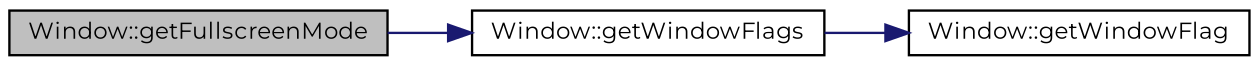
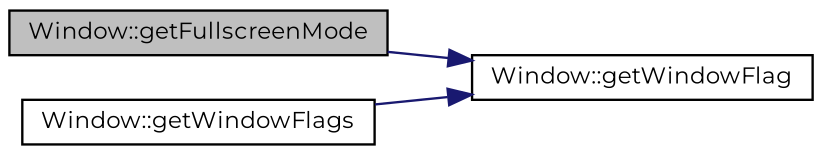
edge "Window::getFullscreenMode" -> "Window::getWindowFlags": now "Window::getFullscreenMode" -> "Window::getWindowFlag"
